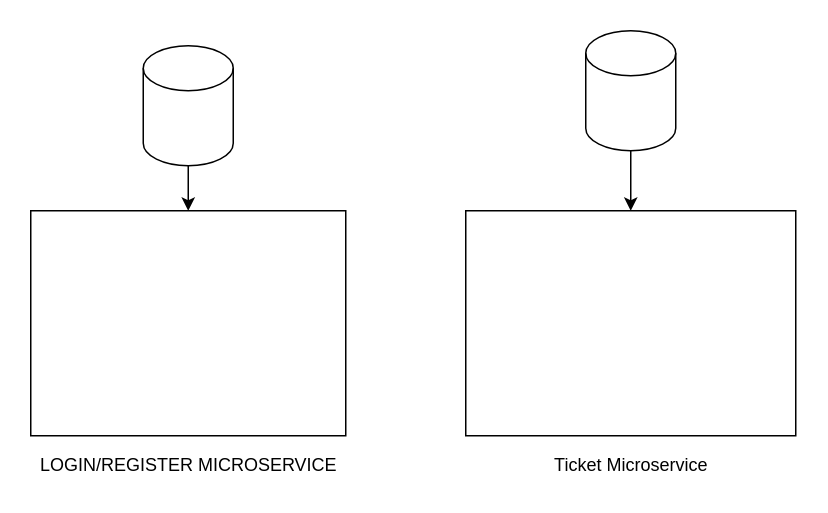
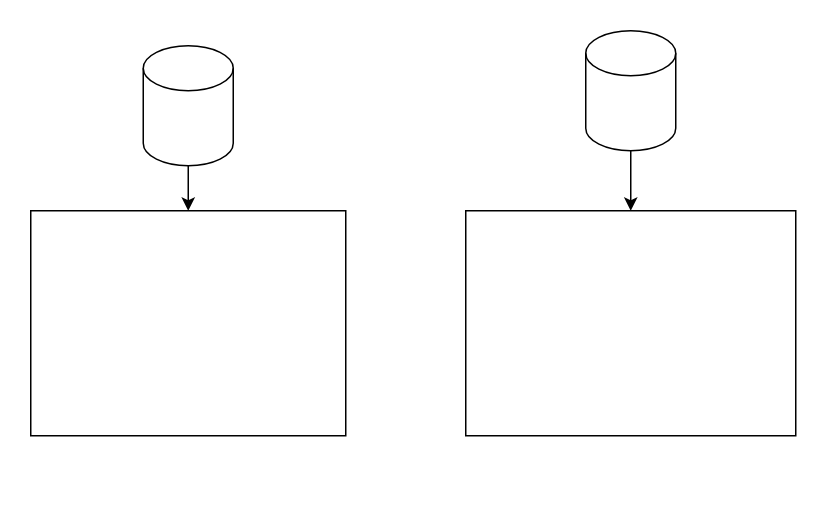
node "LOGIN/REGISTER MICROSERVICE": removed
node "Ticket Microservice": removed
